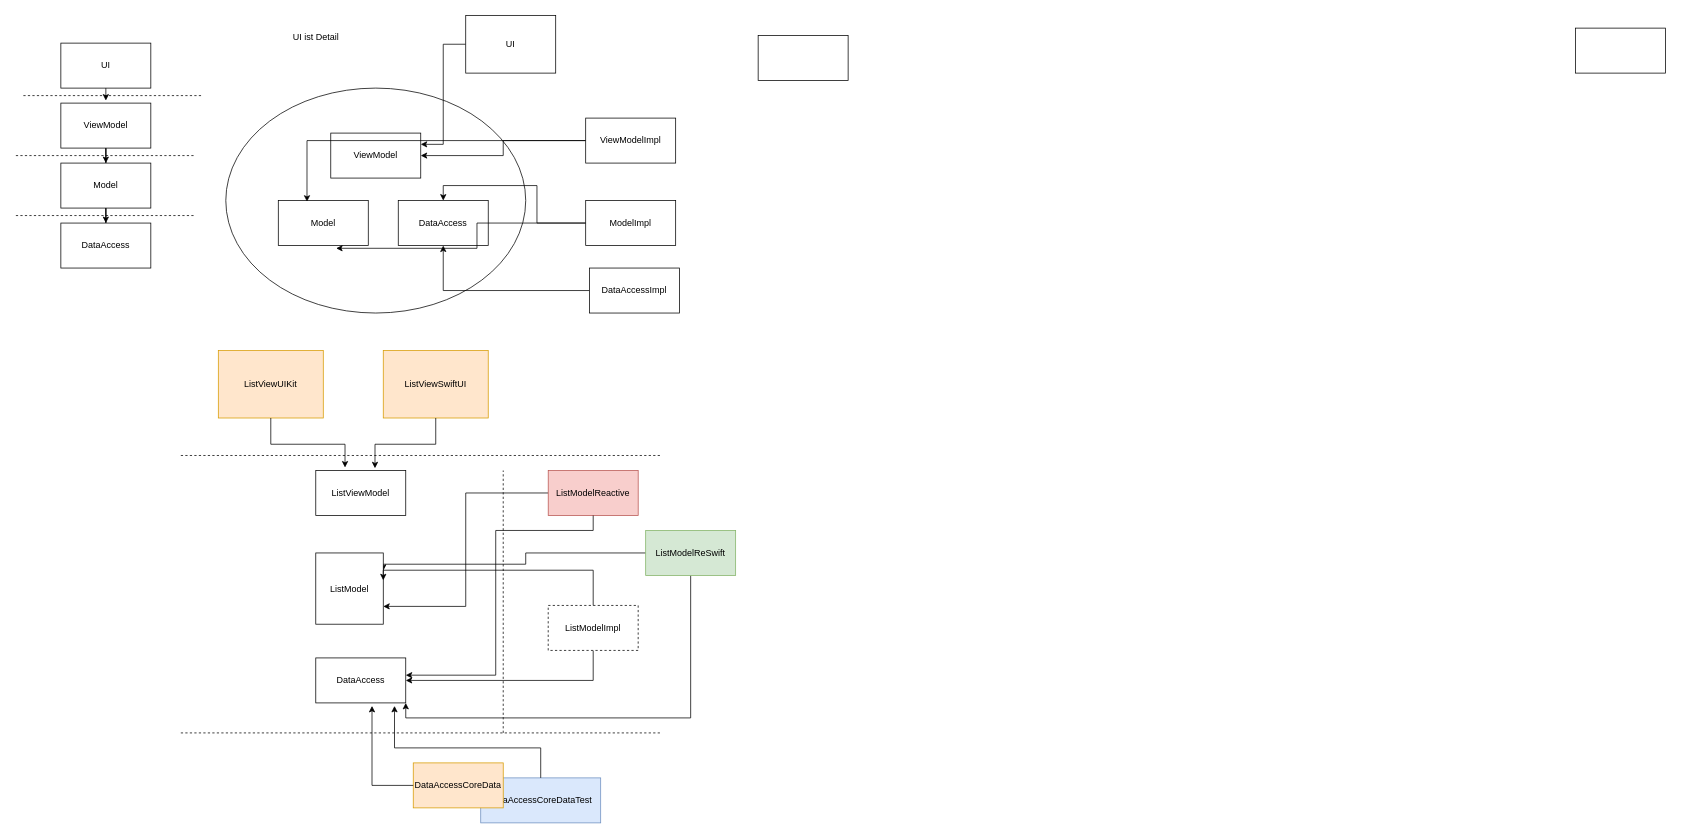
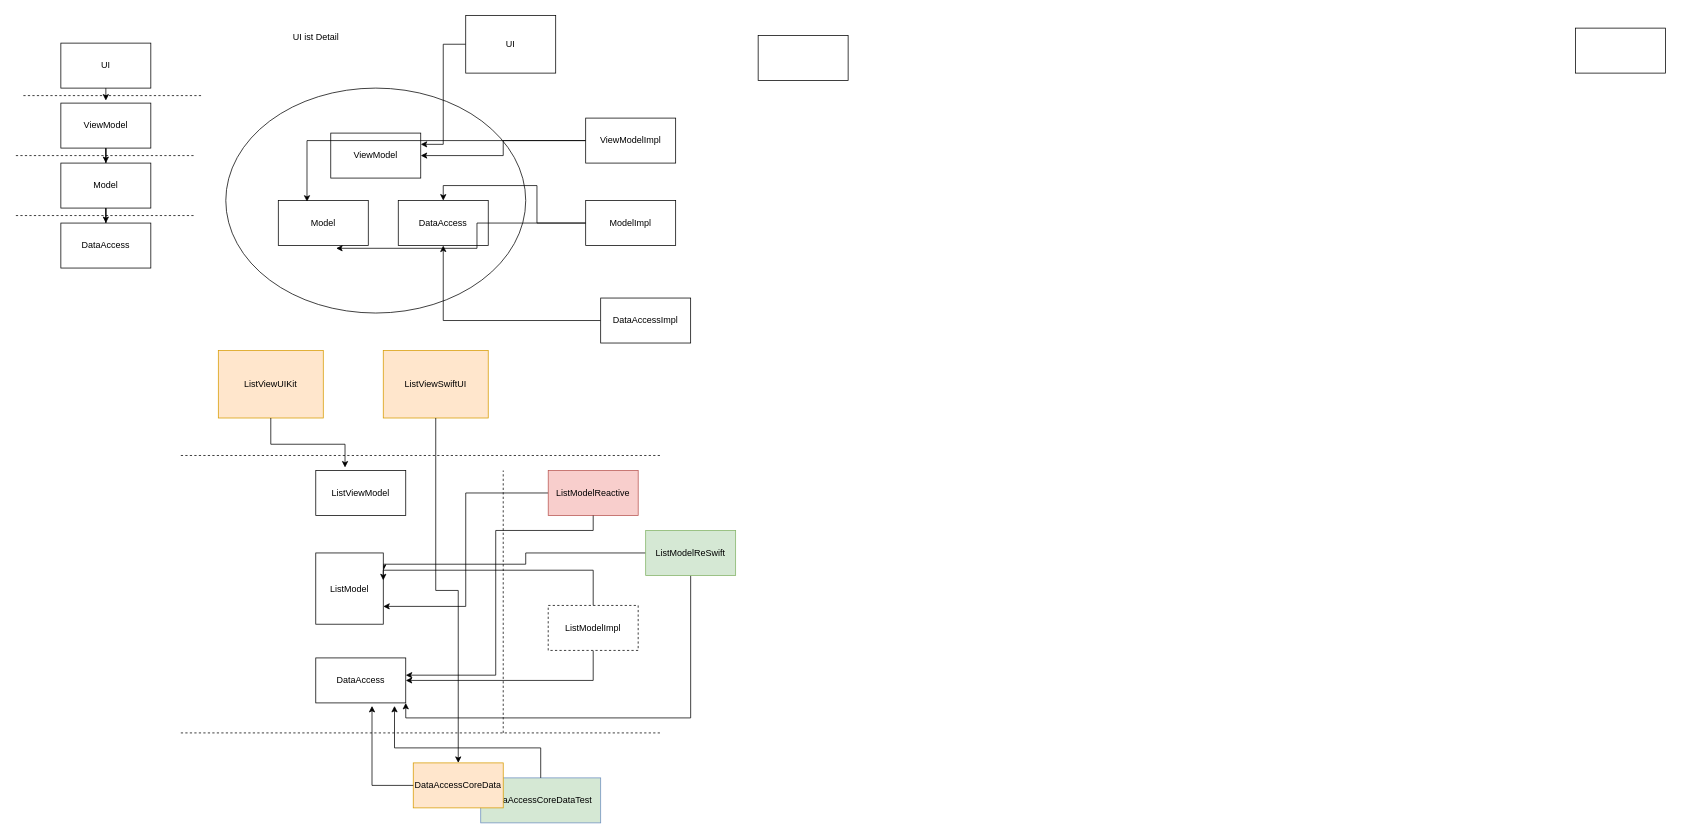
node "DataAccessImpl": moved (634, 291) -> (645, 321)
edge "ListViewSwiftUI" -> "ListViewModel": now "ListViewSwiftUI" -> "DataAccessCoreData"
node "DataAccessCoreDataTest": fillcolor #dae8fc -> #d5e8d4
